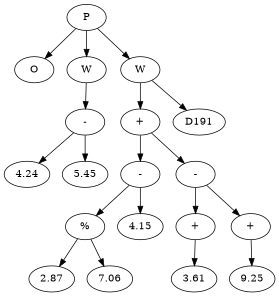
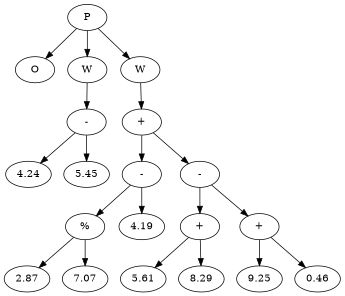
node "D191": removed
node "4.15": label "4.15" -> "4.19"
node "7.06": label "7.06" -> "7.07"
node "3.61": label "3.61" -> "5.61"
node "8.29": added
node "0.46": added
